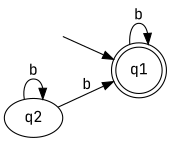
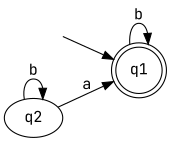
edge "q2" -> "q1": label "b" -> "a"
